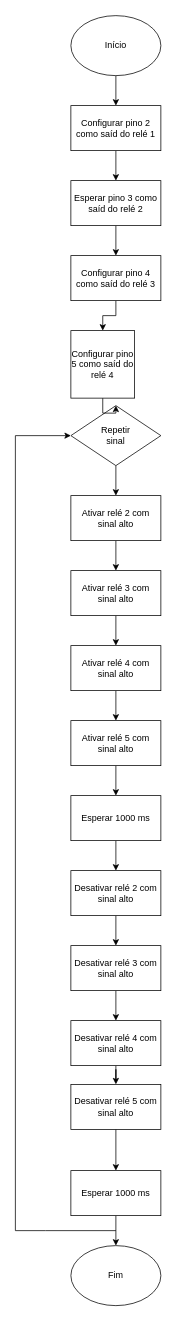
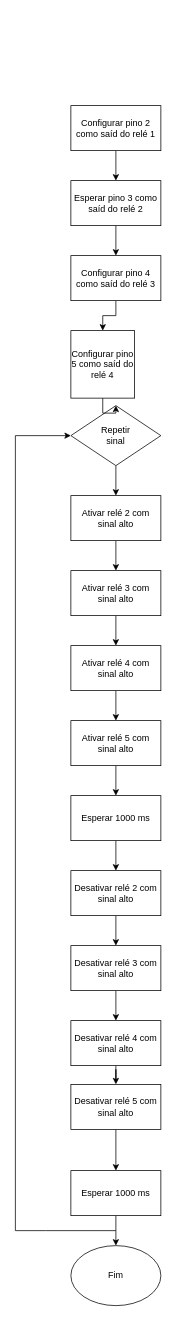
node "Início": removed
edge "Início" -> "Configurar pino 2 como saíd do relé 1": removed
